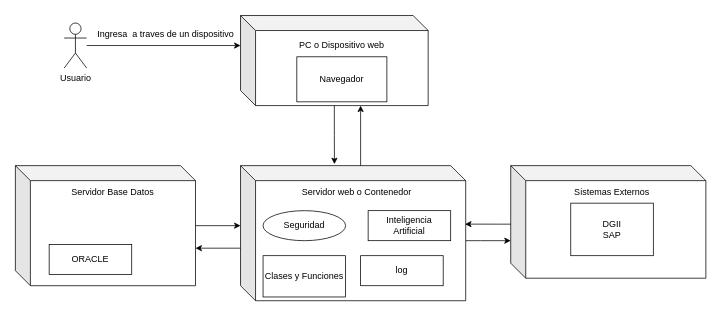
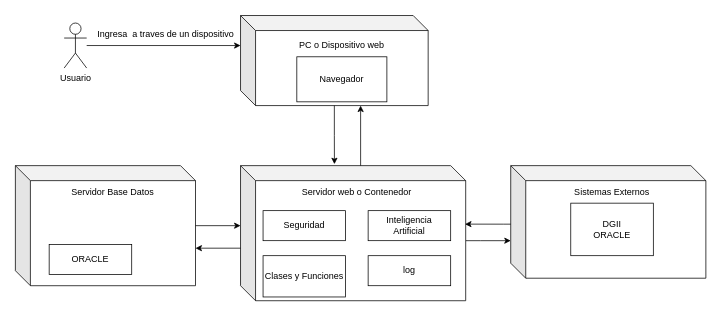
node "Seguridad": shape ellipse -> rectangle
node "DGII SAP": label "DGII SAP" -> "DGII ORACLE"
node "log": moved (402, 270) -> (409, 270)
